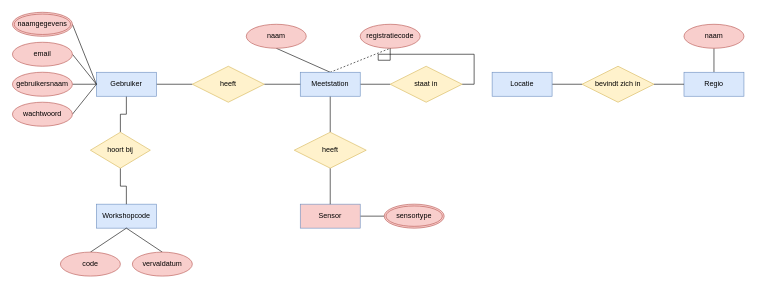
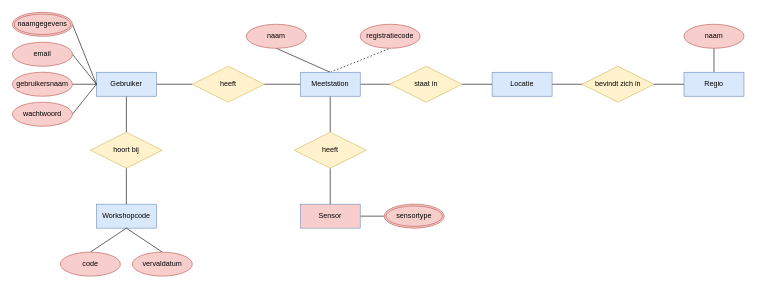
edge "registratiecode" -- "staat in": now "Locatie" -- "staat in"
node "hoort bij": size 60x36 -> 72x36
